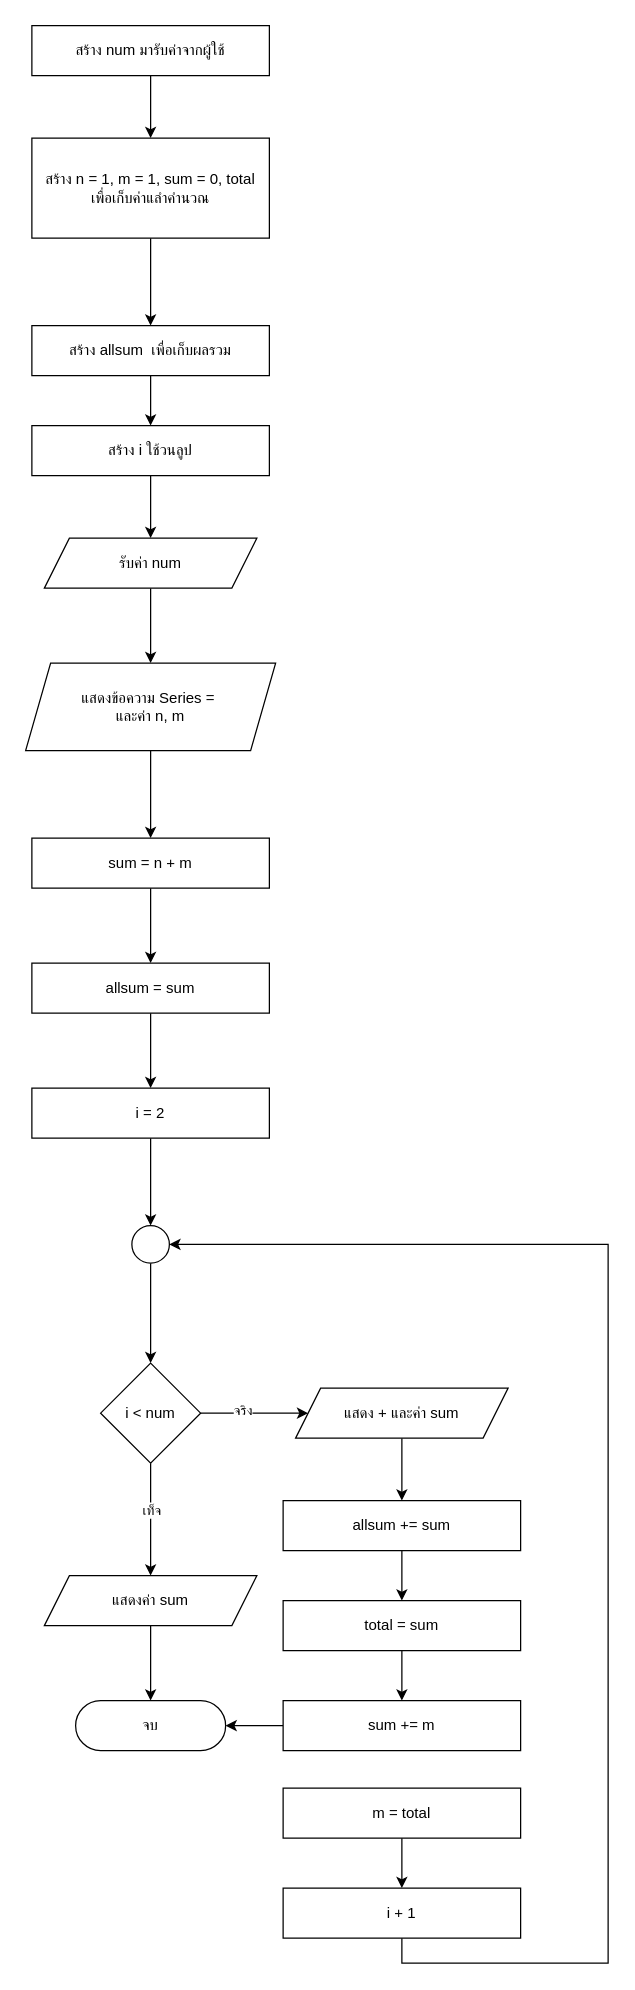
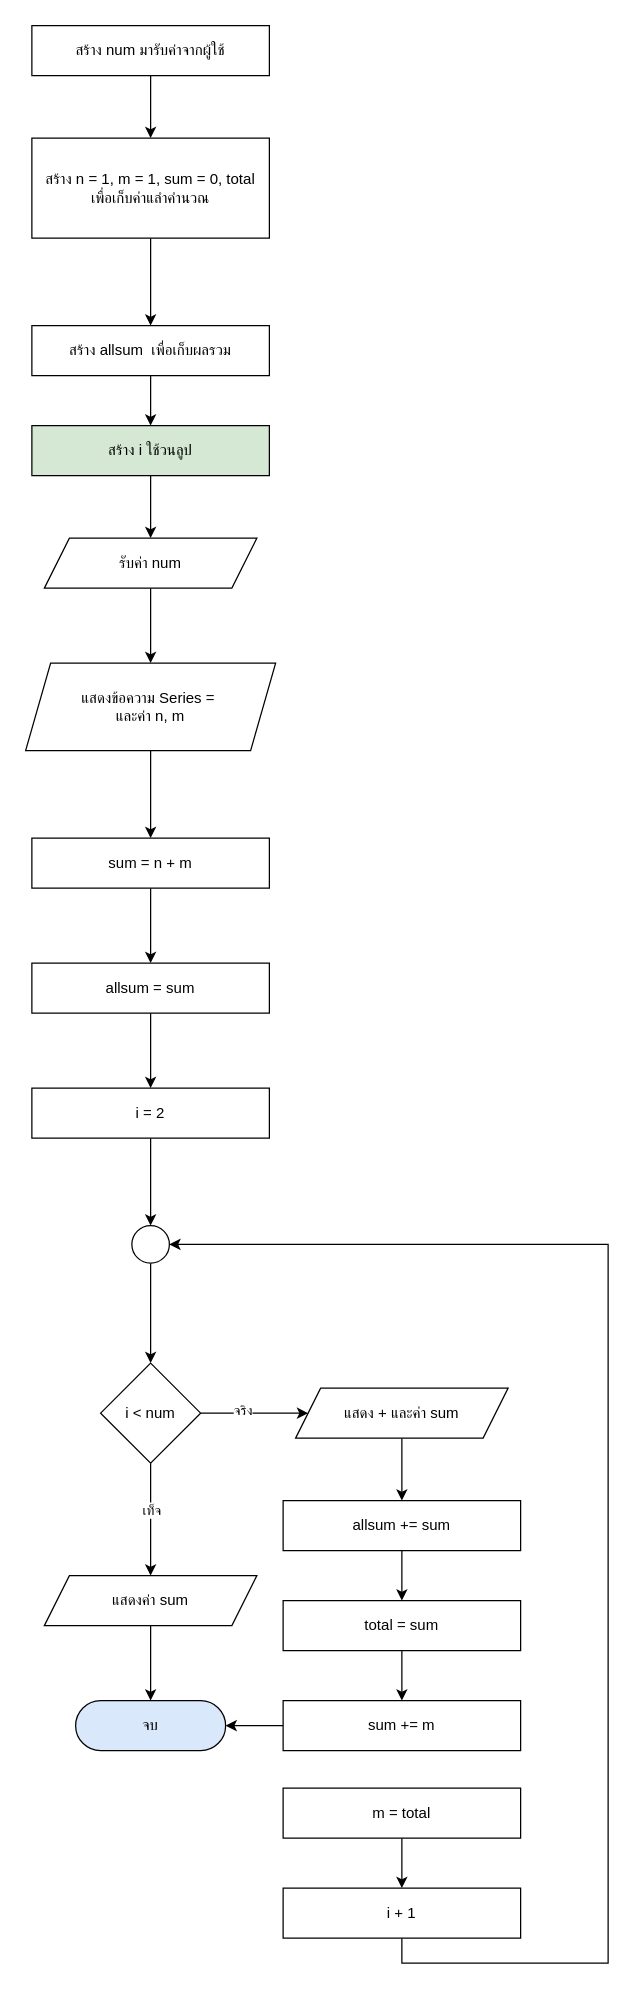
node "สร้าง i ใช้วนลูป": fillcolor #ffffff -> #d5e8d4
node "จบ": fillcolor #ffffff -> #dae8fc
